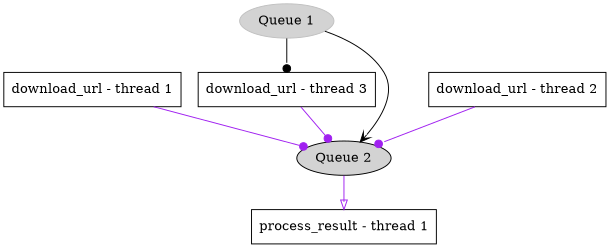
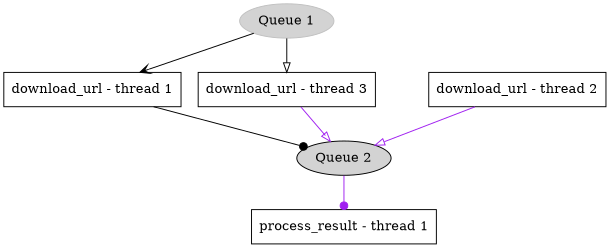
edge "Queue 1" -> "download_url - thread 3": arrowhead dot -> onormal
edge "Queue 1" -> "Queue 2": now "Queue 1" -> "download_url - thread 1"
edge "download_url - thread 3" -> "Queue 2": arrowhead dot -> onormal
edge "download_url - thread 2" -> "Queue 2": arrowhead dot -> onormal
edge "download_url - thread 1" -> "Queue 2": color purple -> black
edge "Queue 2" -> "process_result - thread 1": arrowhead onormal -> dot
